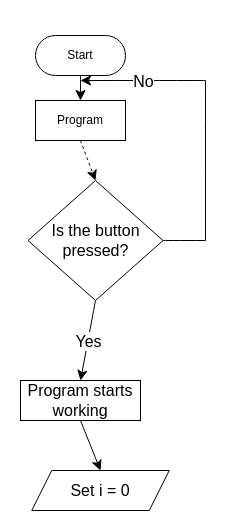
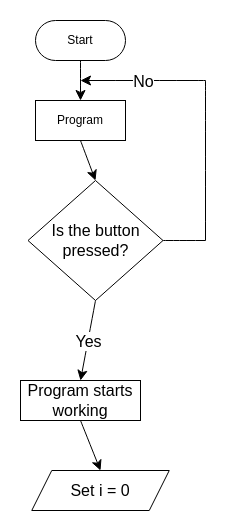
node "Start": moved (81, 56) -> (81, 41)
edge "Program" -> "Is the button pressed?": style dashed -> solid
